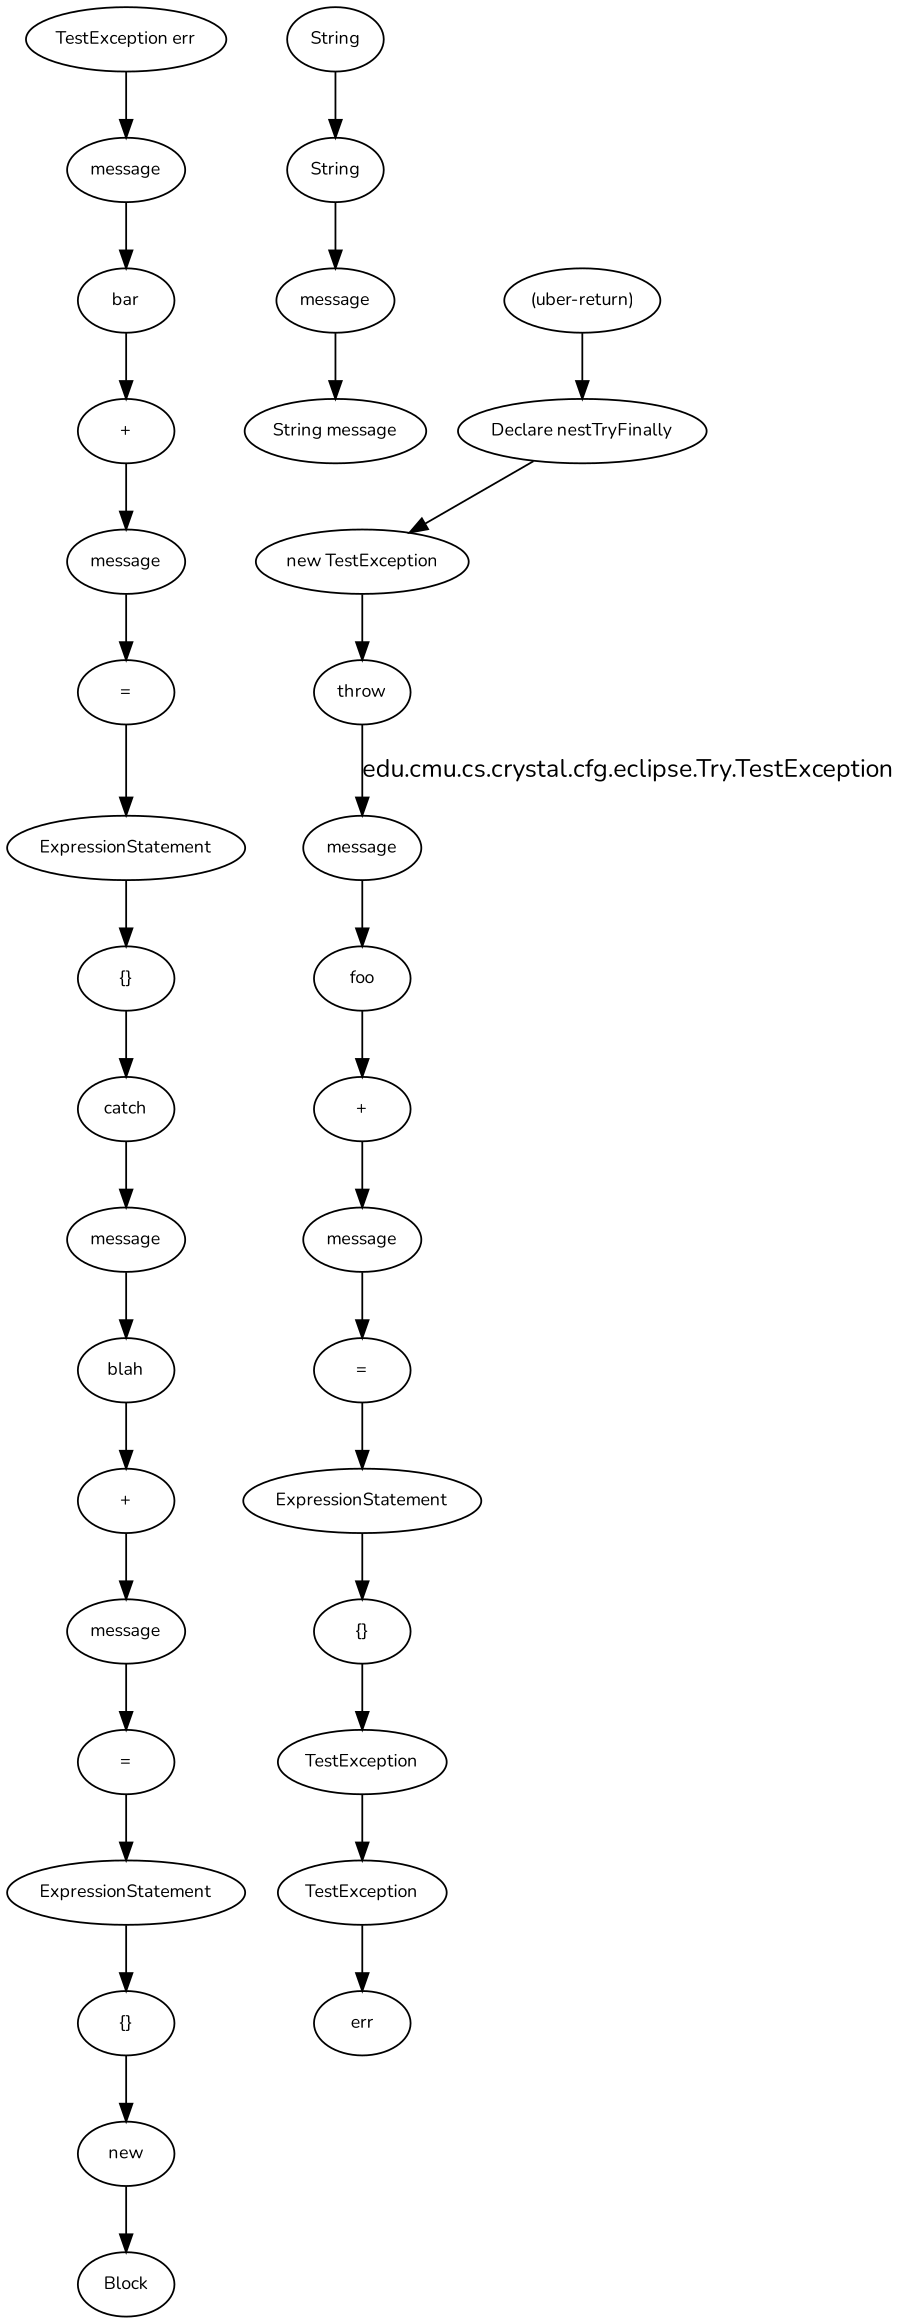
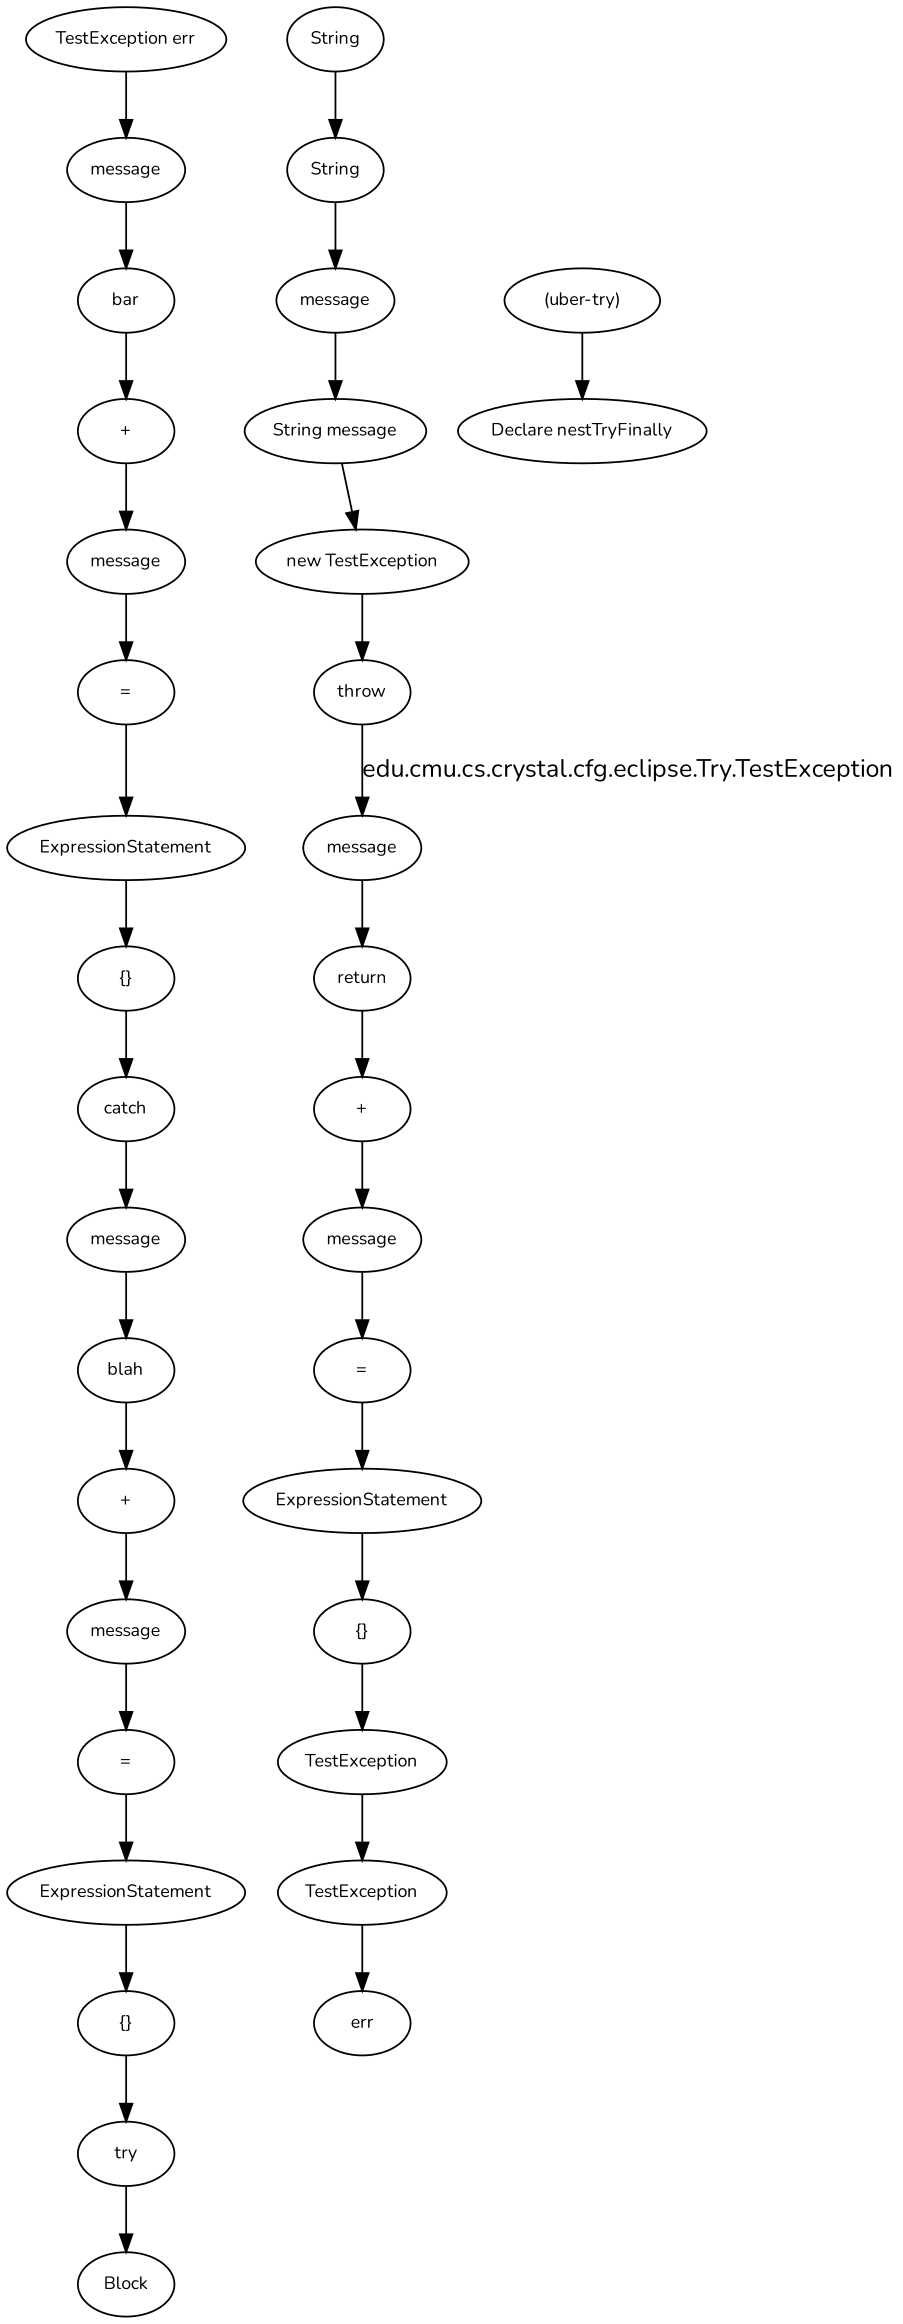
node "(uber-return)": label "(uber-return)" -> "(uber-try)"
edge "Declare nestTryFinally" -> "new TestException": now "String message" -> "new TestException"
node "foo": label "foo" -> "return"
node "new": label "new" -> "try"
